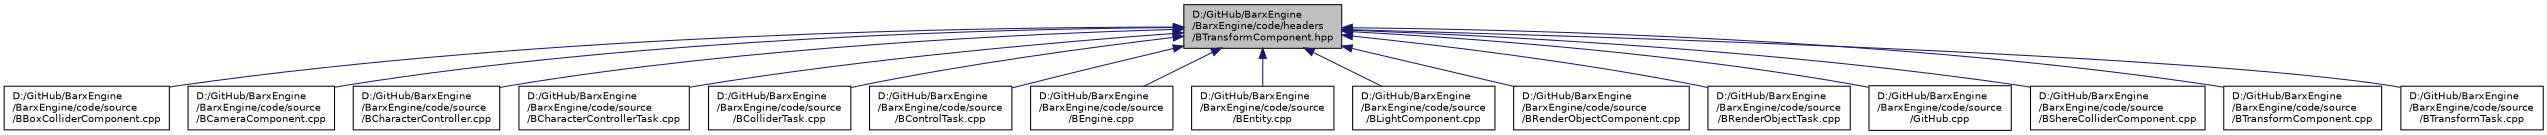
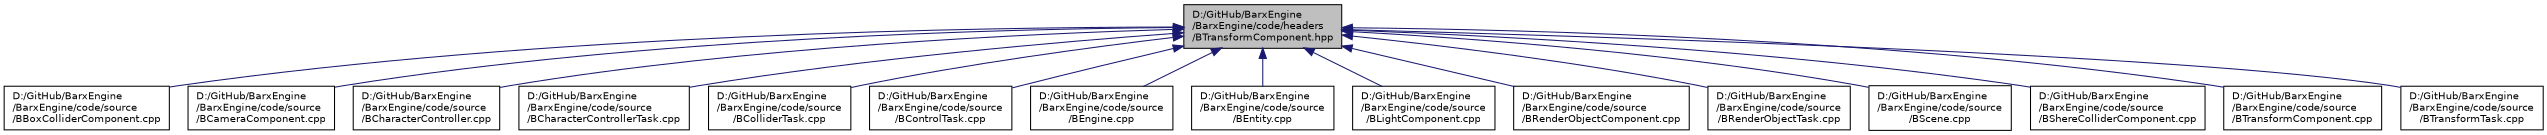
node "D:/GitHub/BarxEngine /BarxEngine/code/source /GitHub.cpp": label "D:/GitHub/BarxEngine /BarxEngine/code/source /GitHub.cpp" -> "D:/GitHub/BarxEngine /BarxEngine/code/source /BScene.cpp"
